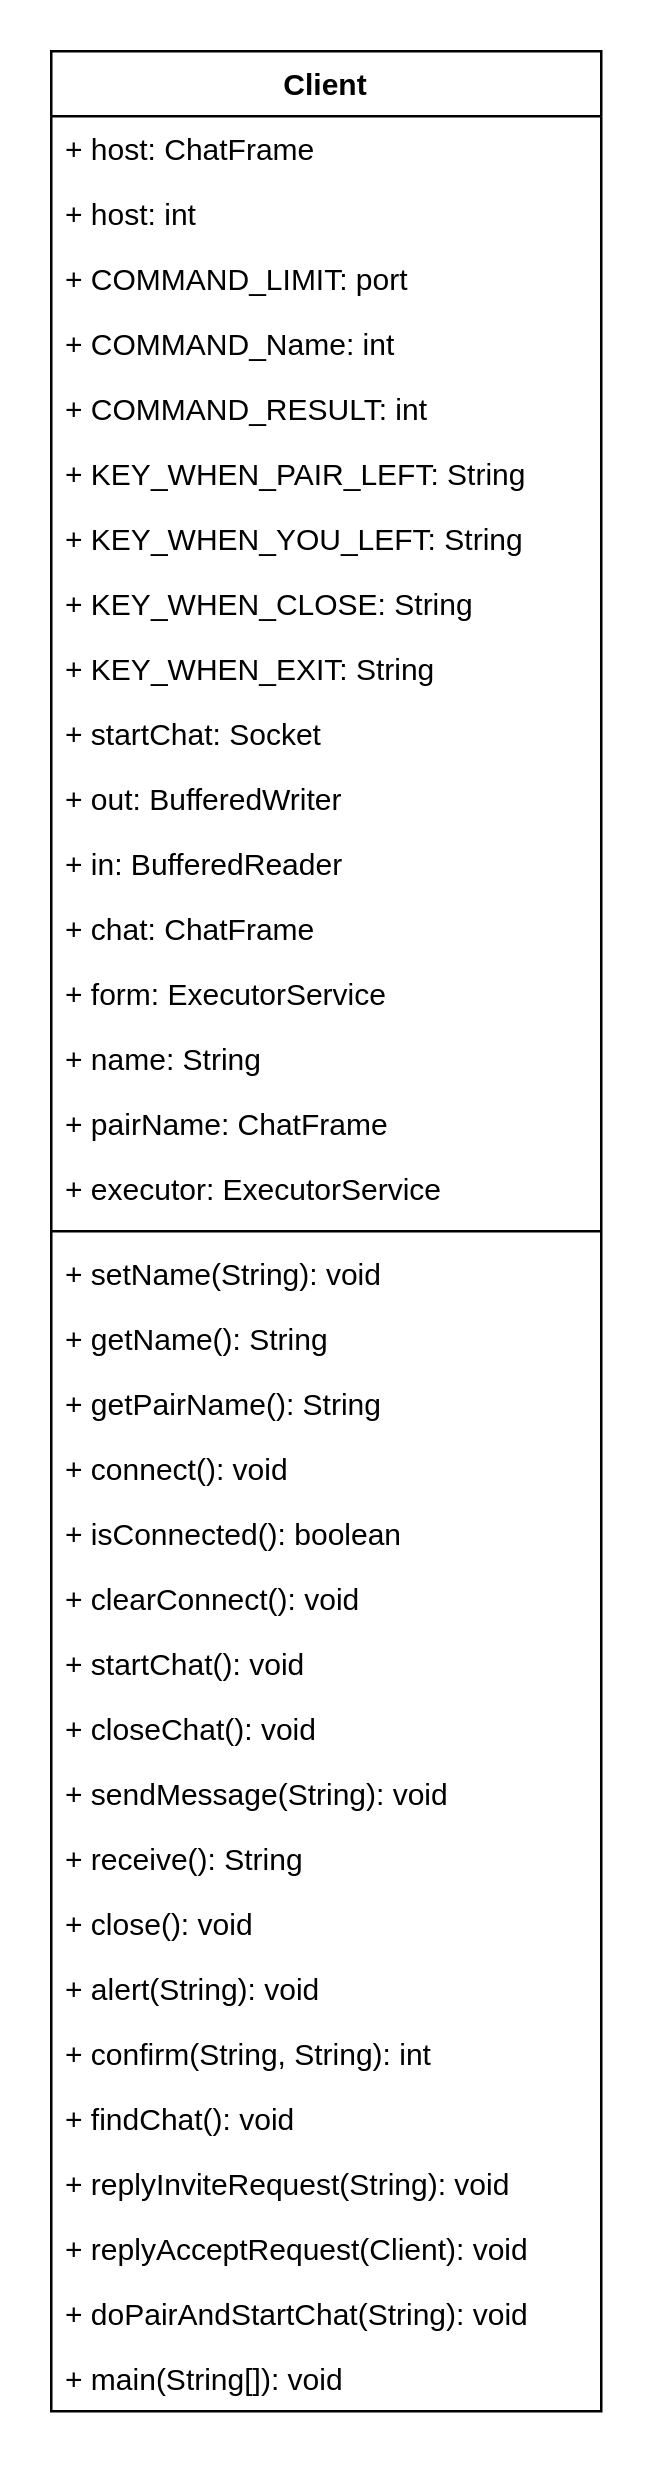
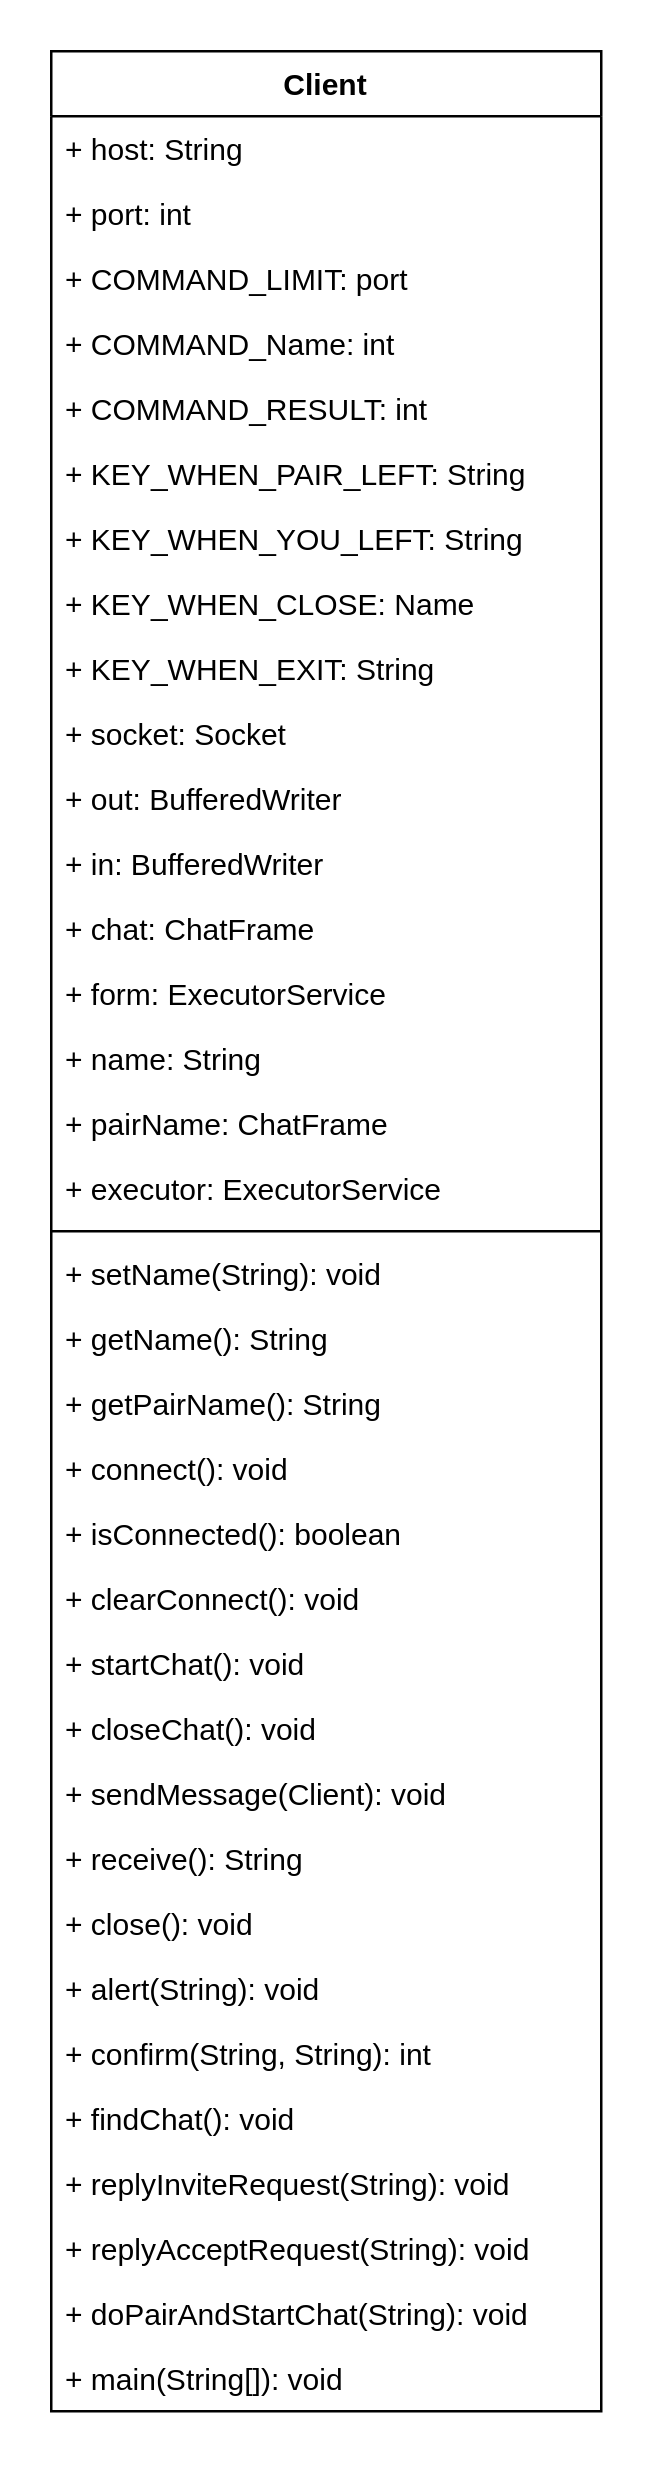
node "+ host: ChatFrame": label "+ host: ChatFrame" -> "+ host: String"
node "+ host: int": label "+ host: int" -> "+ port: int"
node "+ KEY_WHEN_CLOSE: String": label "+ KEY_WHEN_CLOSE: String" -> "+ KEY_WHEN_CLOSE: Name"
node "+ startChat: Socket": label "+ startChat: Socket" -> "+ socket: Socket"
node "+ in: BufferedReader": label "+ in: BufferedReader" -> "+ in: BufferedWriter"
node "+ sendMessage(String): void": label "+ sendMessage(String): void" -> "+ sendMessage(Client): void"
node "+ replyAcceptRequest(Client): void": label "+ replyAcceptRequest(Client): void" -> "+ replyAcceptRequest(String): void"
